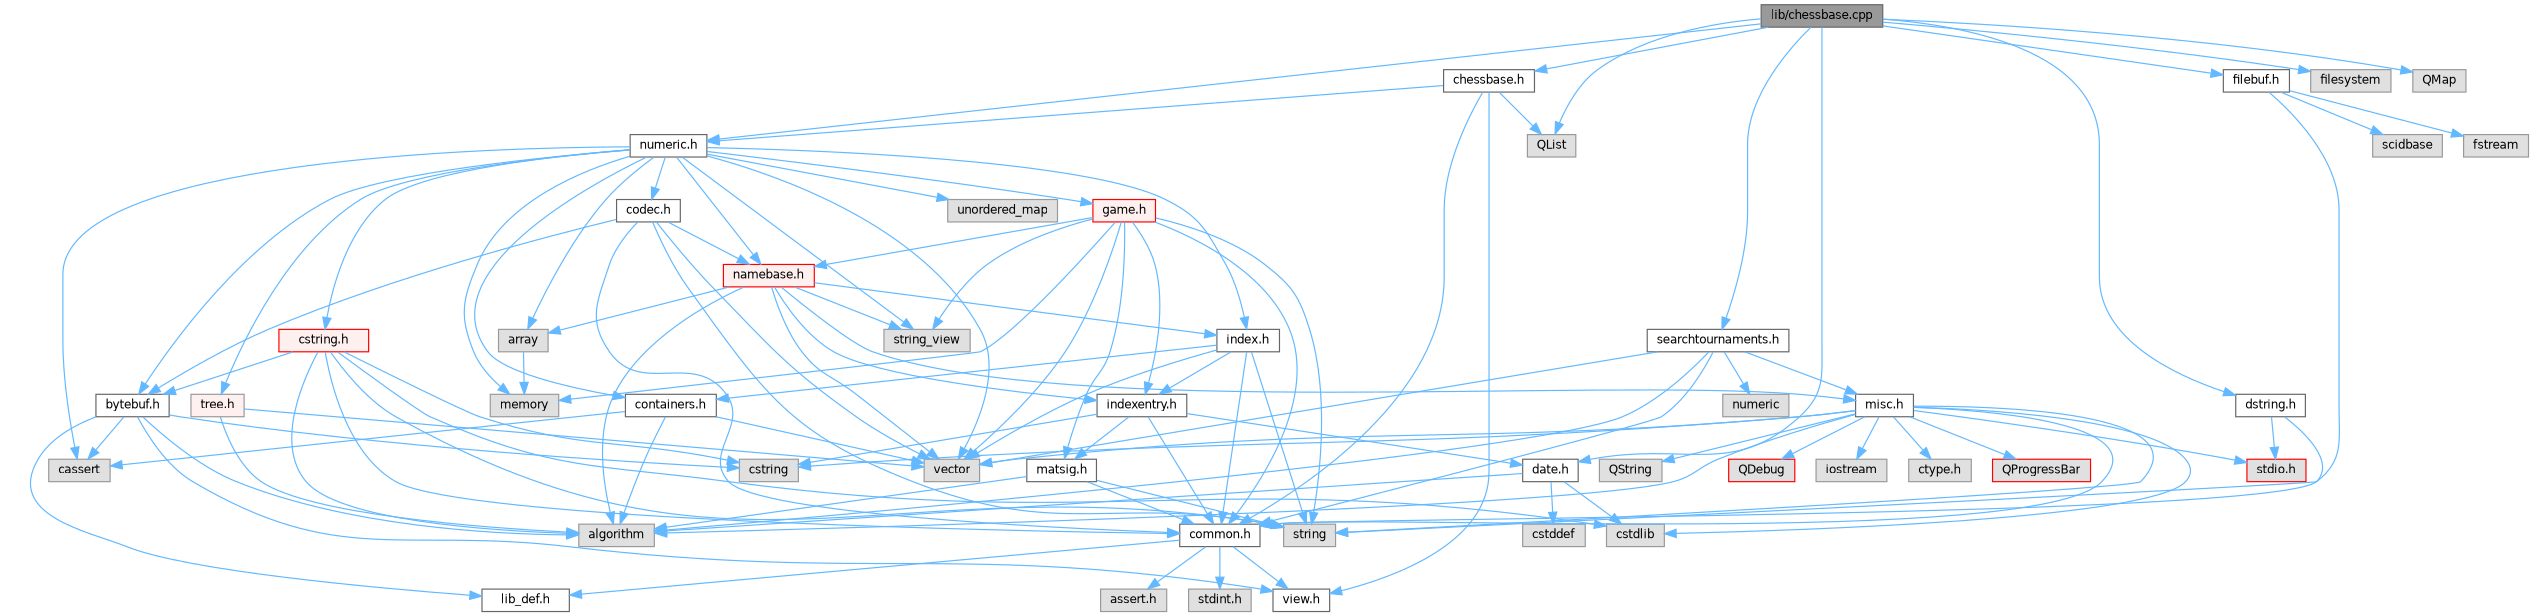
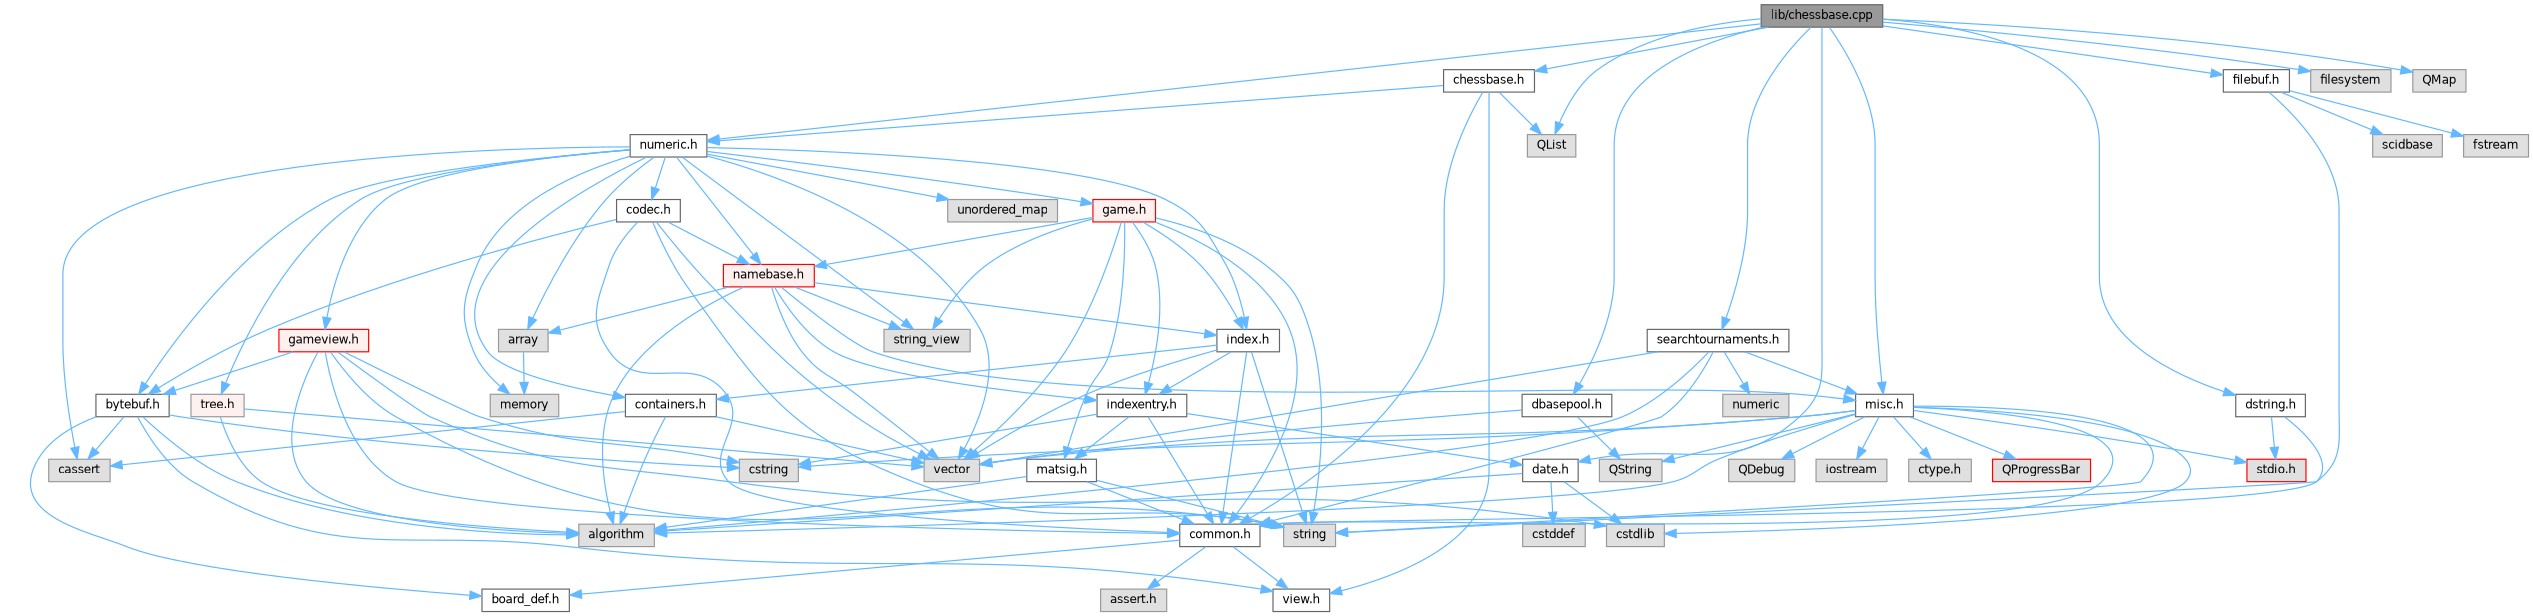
edge "lib/chessbase.cpp" -> "misc.h": added
node "cstring.h": label "cstring.h" -> "gameview.h"
edge "game.h" -> "memory": now "game.h" -> "index.h"
node "dbasepool.h": added
node "QDebug": color red -> grey60
node "lib_def.h": label "lib_def.h" -> "board_def.h"
node "stdint.h": removed
